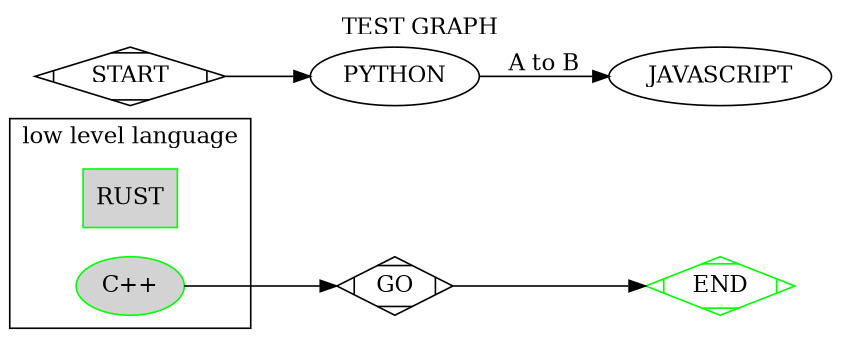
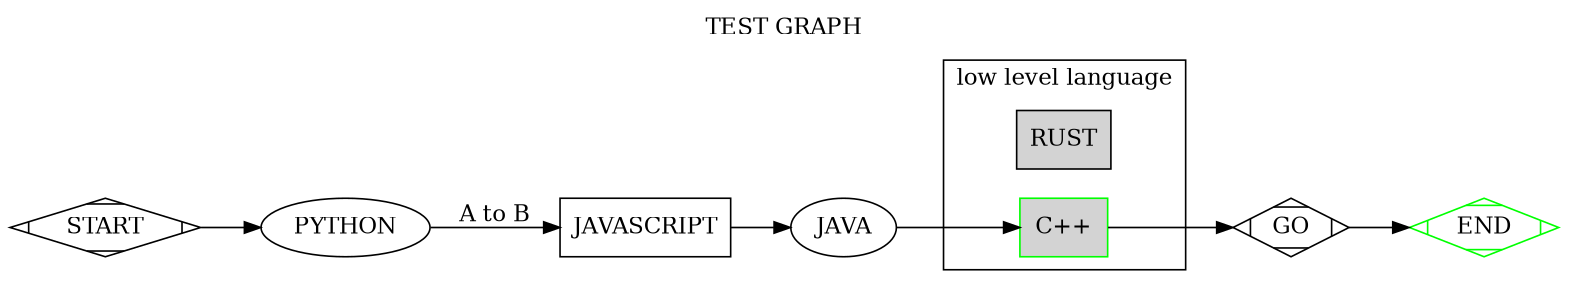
node "JAVASCRIPT": shape ellipse -> box
node "RUST": color green -> black
node "JAVA": added
node "C++": shape ellipse -> box
